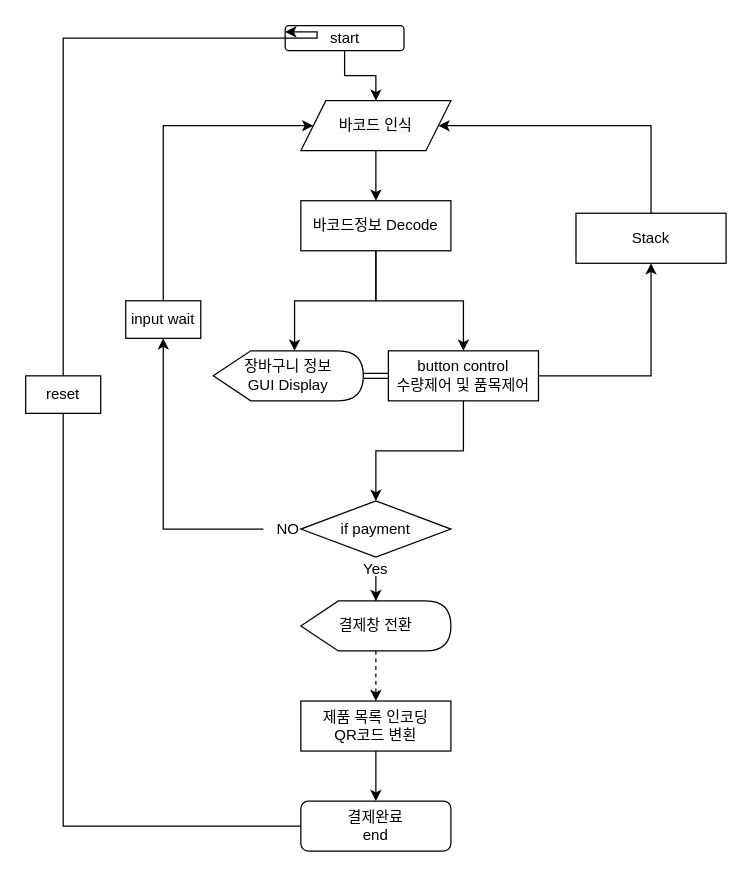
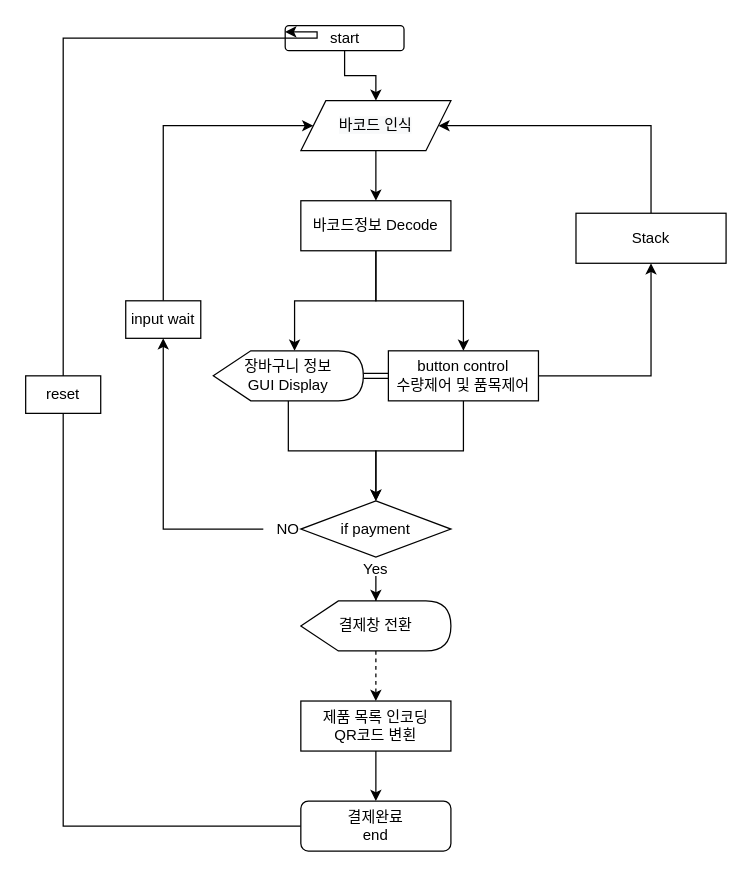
edge "장바구니 정보 GUI Display" -> "if payment": added
